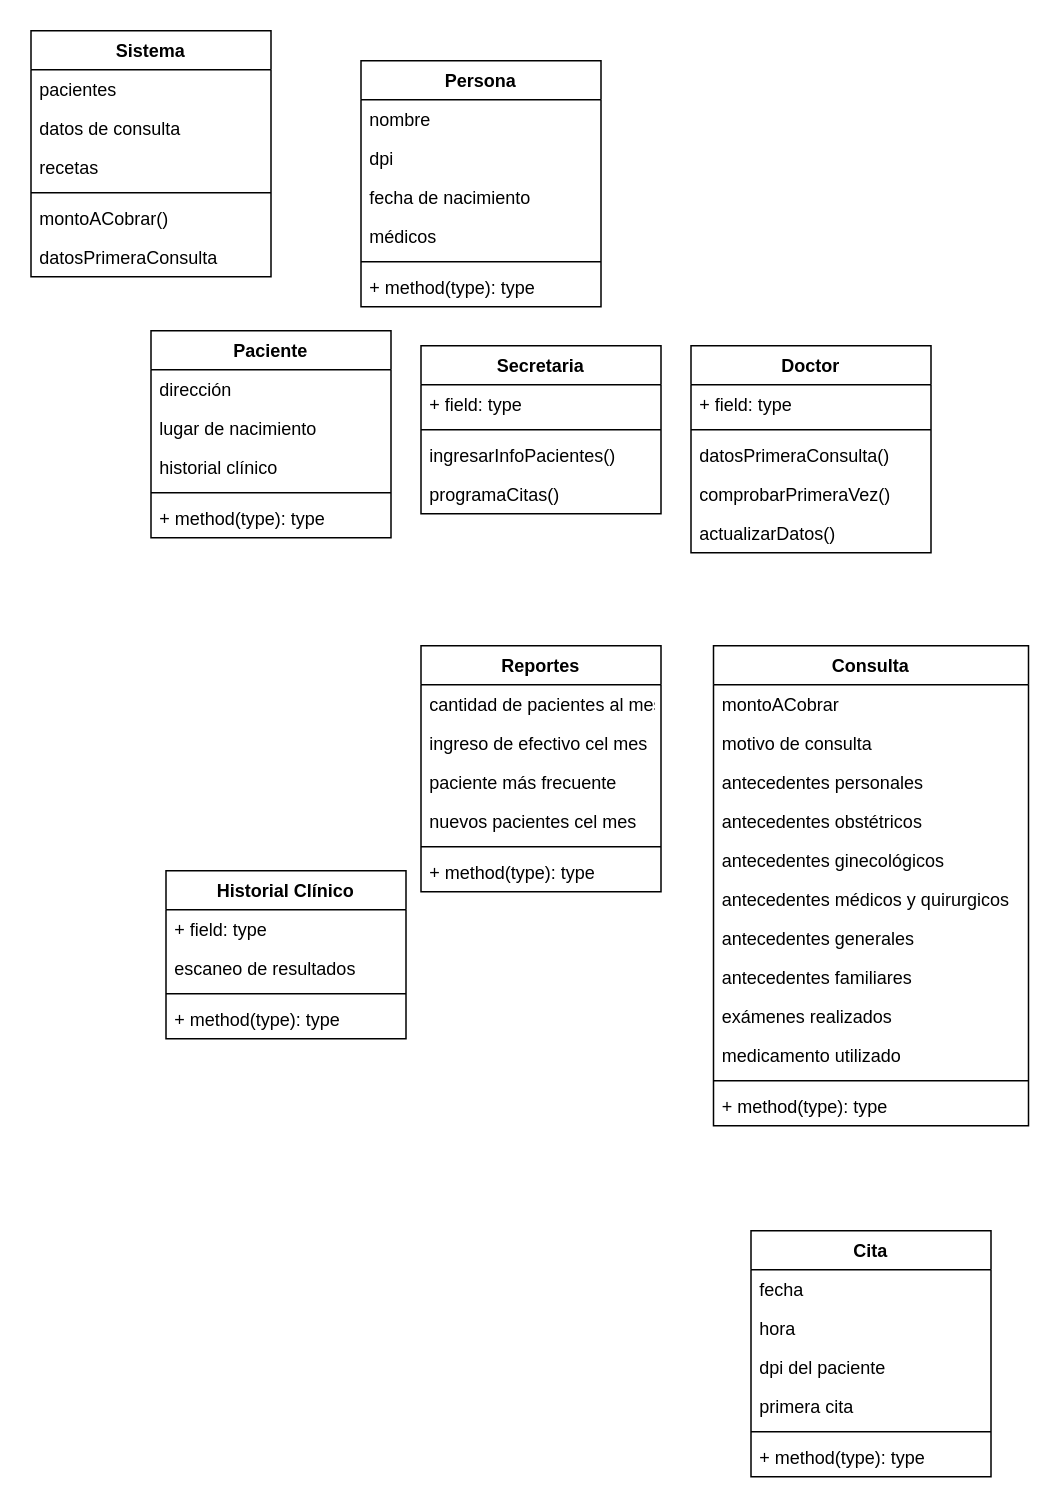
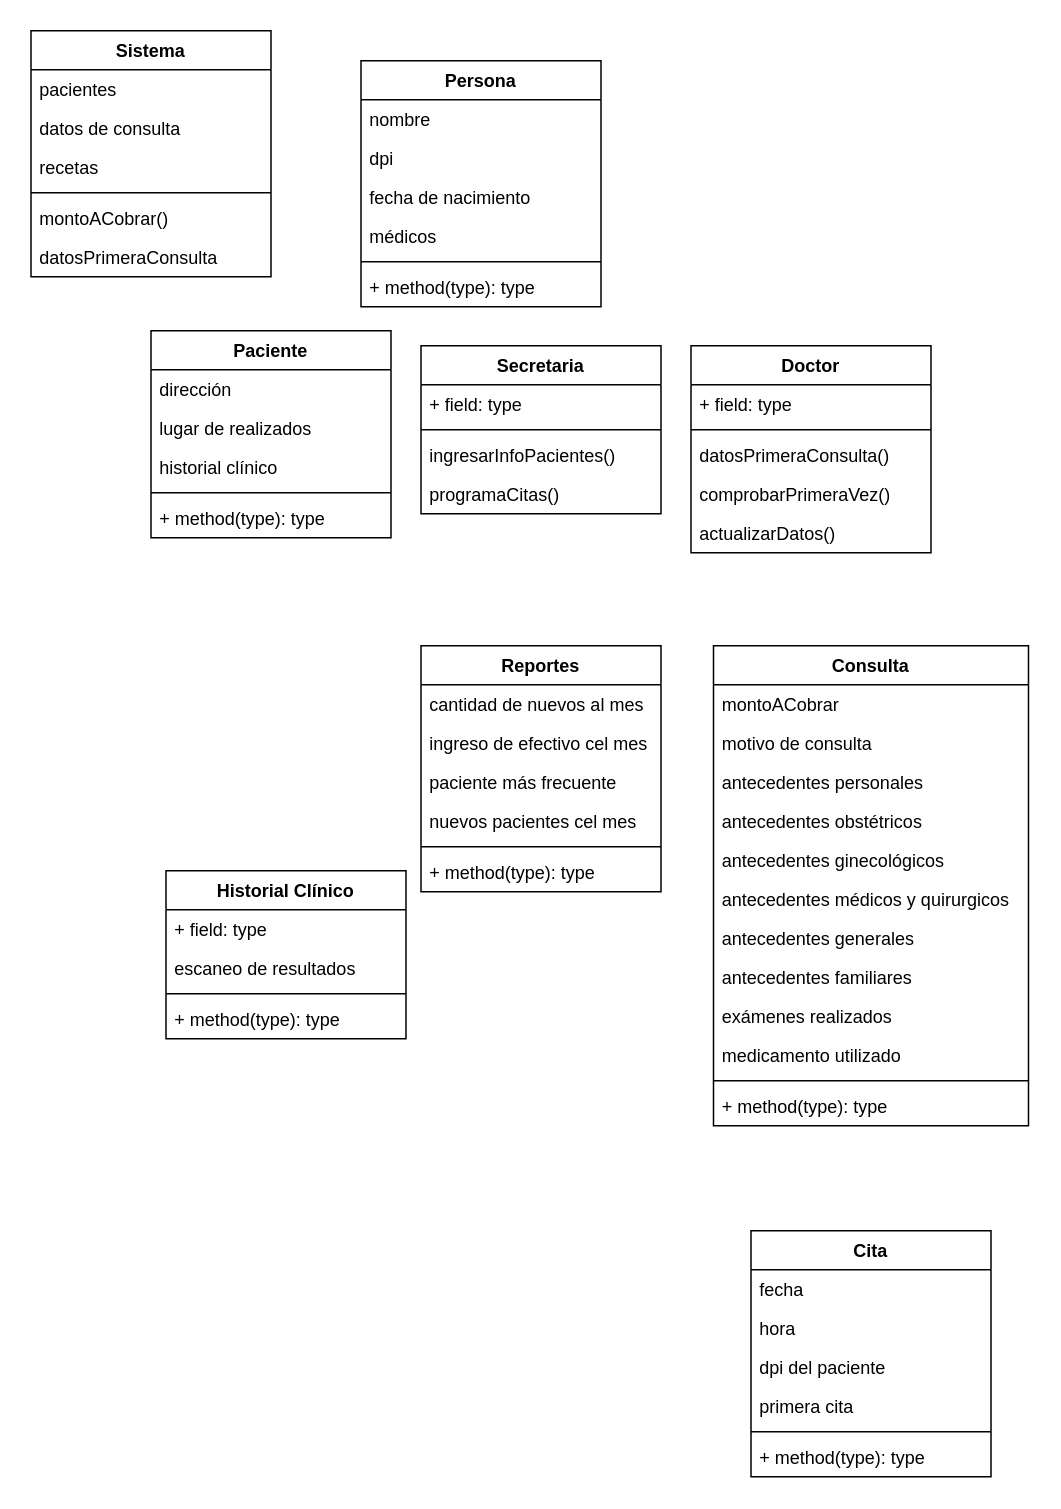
node "lugar de nacimiento": label "lugar de nacimiento" -> "lugar de realizados"
node "cantidad de pacientes al mes": label "cantidad de pacientes al mes" -> "cantidad de nuevos al mes"
